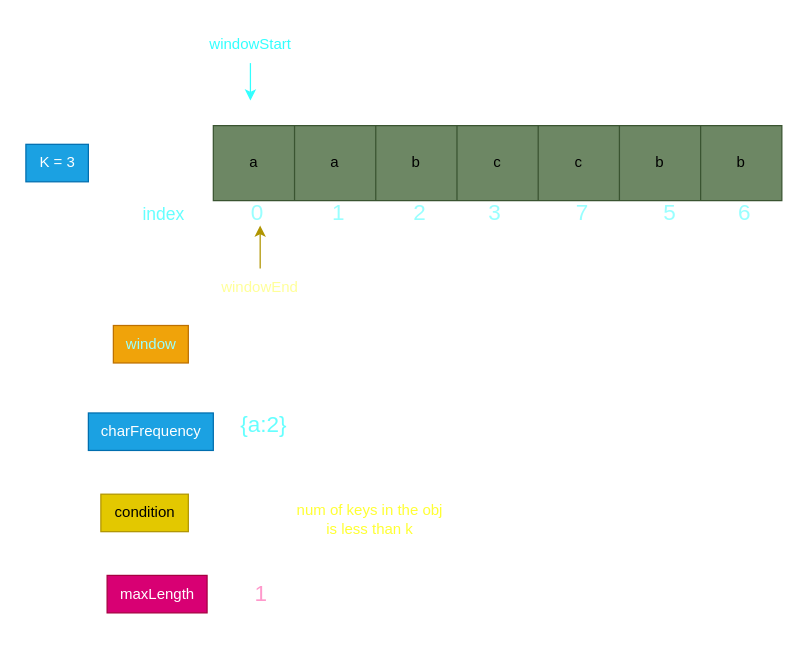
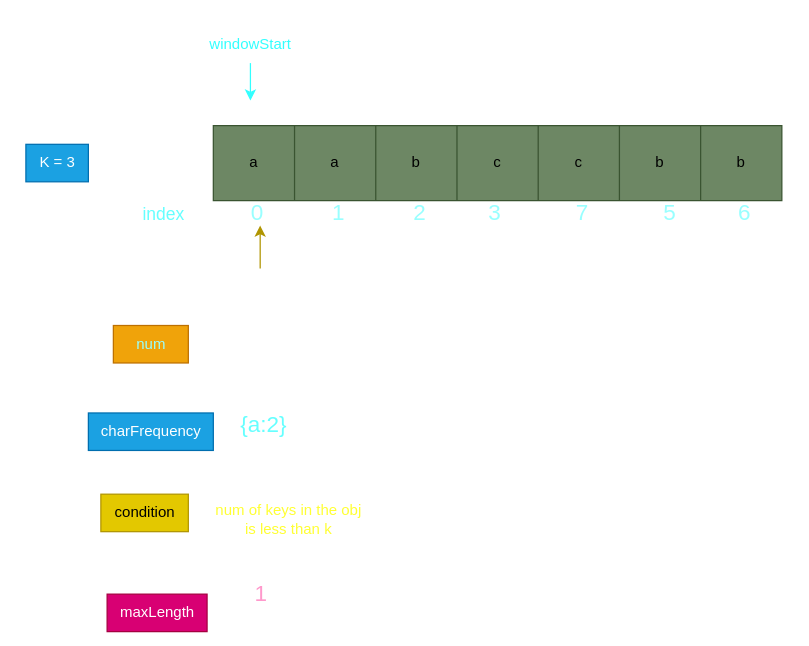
node "windowEnd": removed
node "window": label "window" -> "num"
node "num of keys in the obj is less than k": moved (369, 519) -> (288, 519)
node "maxLength": moved (157, 594) -> (157, 613)
